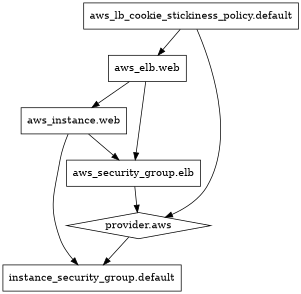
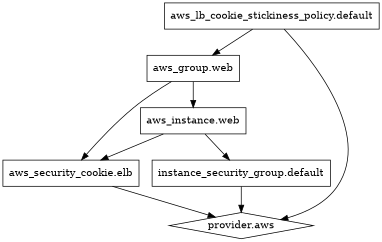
node "aws_elb.web": label "aws_elb.web" -> "aws_group.web"
node "aws_security_group.elb": label "aws_security_group.elb" -> "aws_security_cookie.elb"
edge "provider.aws" -> "instance_security_group.default": reversed
